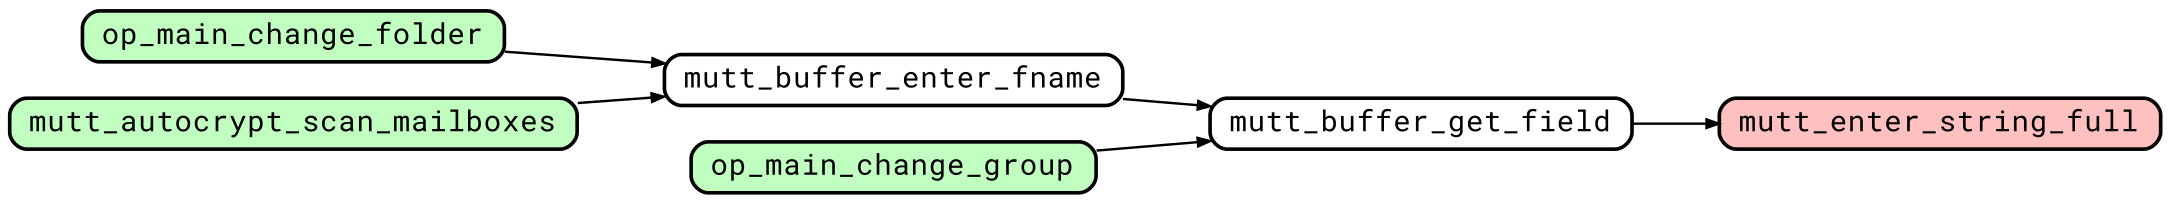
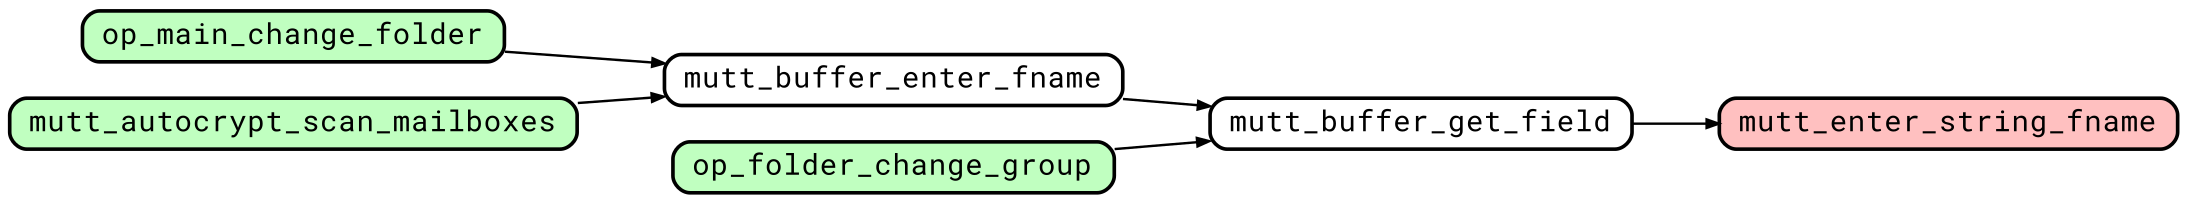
node "mutt_enter_string_full": label "mutt_enter_string_full" -> "mutt_enter_string_fname"
node "op_main_change_group": label "op_main_change_group" -> "op_folder_change_group"
